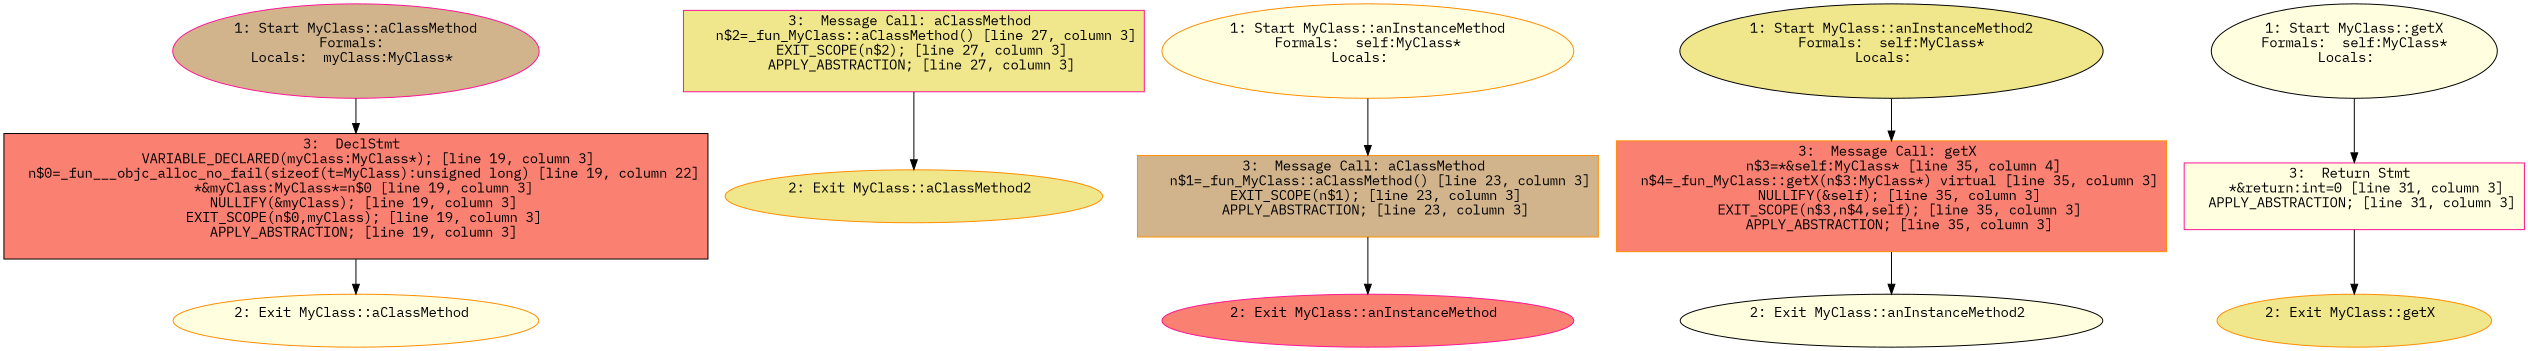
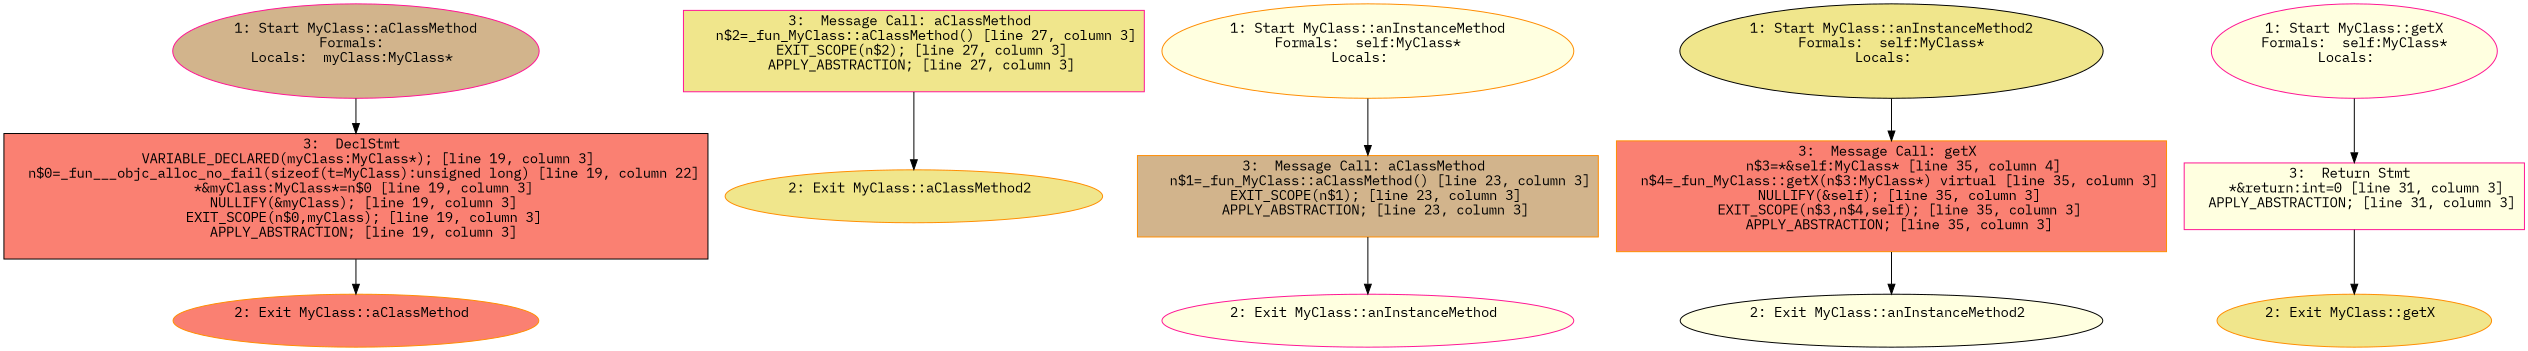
node "1: Start MyClass::getX Formals:  self:MyClass* Locals:": color black -> deeppink
node "2: Exit MyClass::aClassMethod": fillcolor lightyellow -> salmon
node "2: Exit MyClass::anInstanceMethod": fillcolor salmon -> lightyellow
